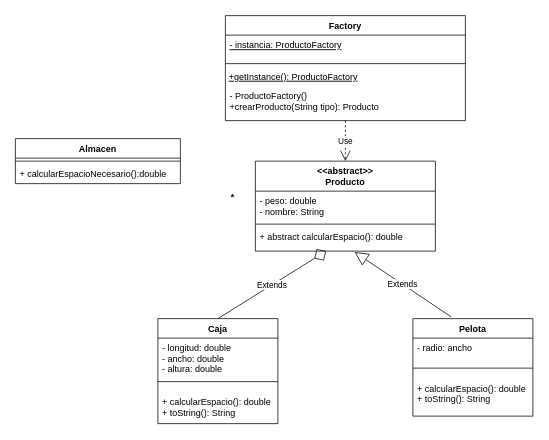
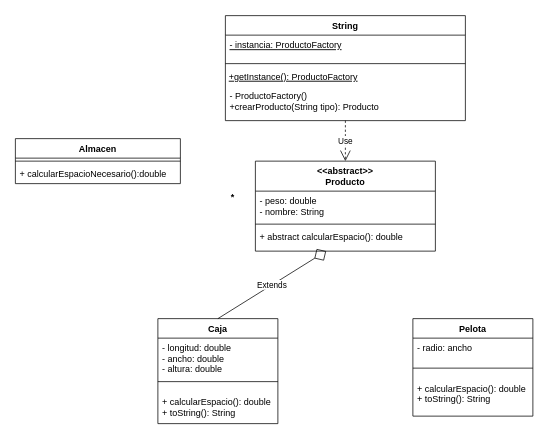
node "Factory": label "Factory" -> "String"
edge "Pelota" -> "+ abstract calcularEspacio(): double": removed, label "Extends"
